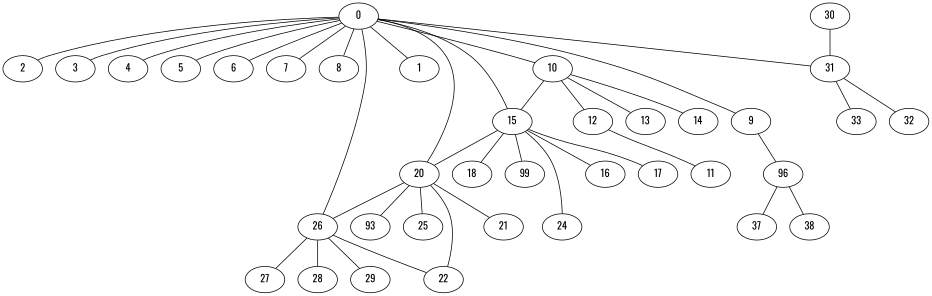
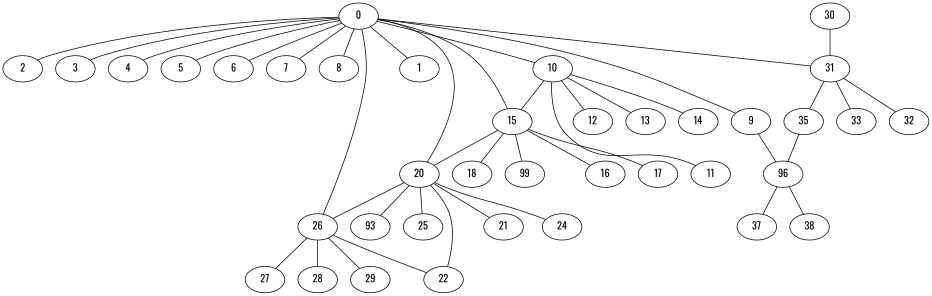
node "35": added
edge "12" -- "11": now "10" -- "11"
edge "15" -- "24": now "20" -- "24"
